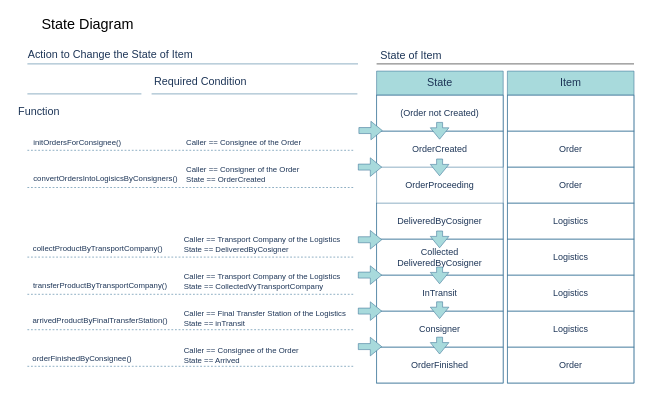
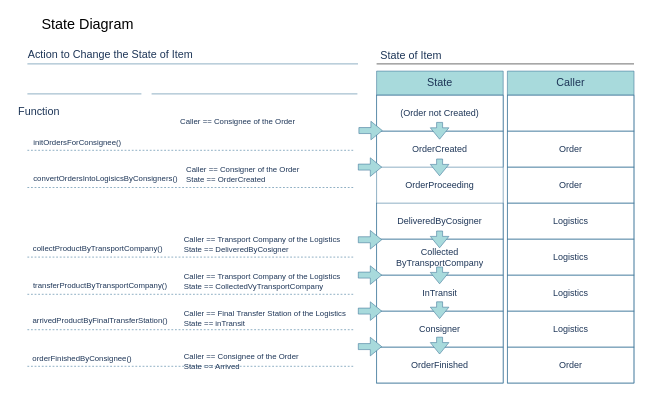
node "Required Condition": removed
node "Item": label "Item" -> "Caller"
node "Caller == Consignee of the Order": moved (248, 143) -> (242, 122)
node "Collected DeliveredByCosigner": label "Collected DeliveredByCosigner" -> "Collected ByTransportCompany"
node "Caller == Consignee of the Order State == Arrived": moved (245, 355) -> (245, 361)
